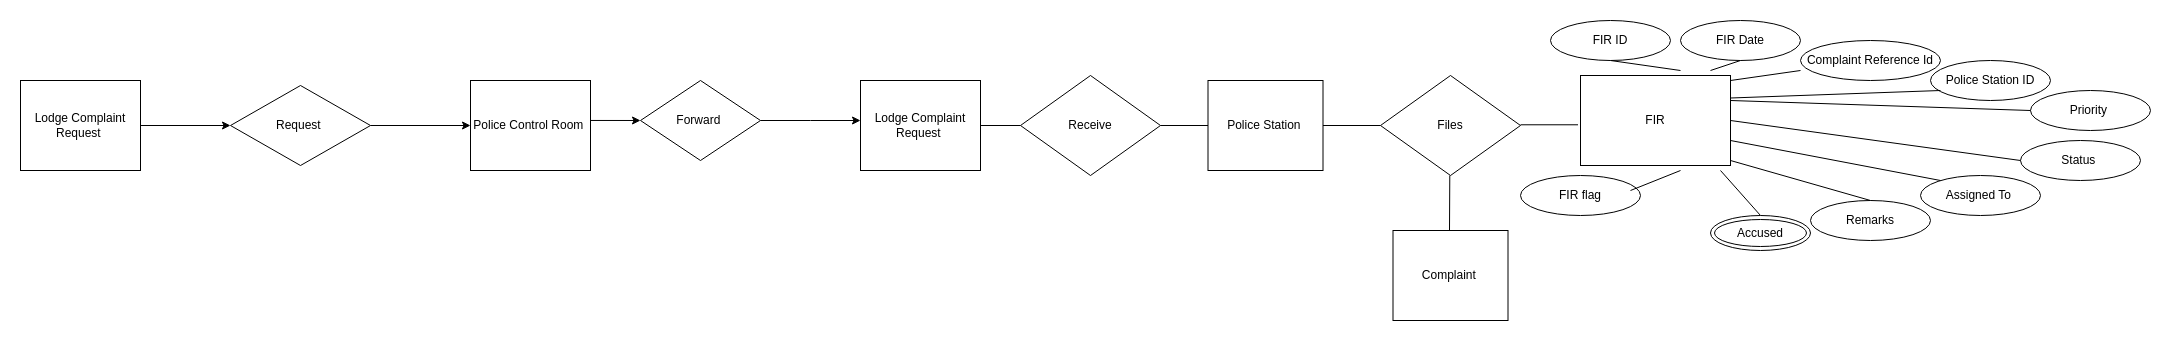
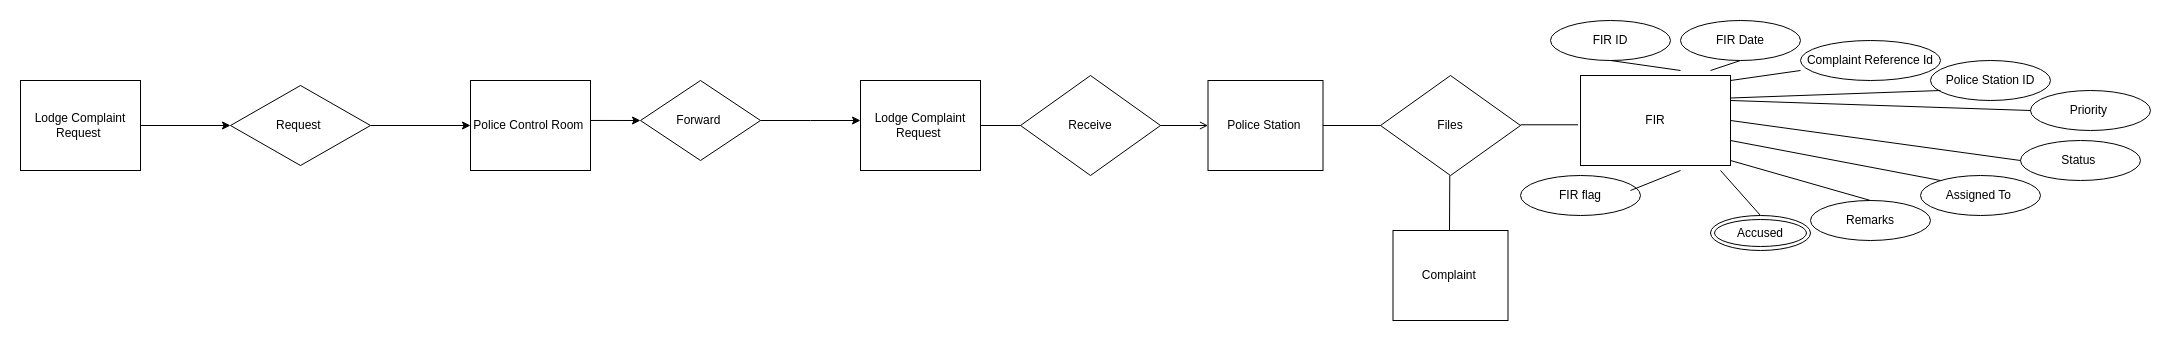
edge "Receive" -- "Police Station": arrowhead none -> open
